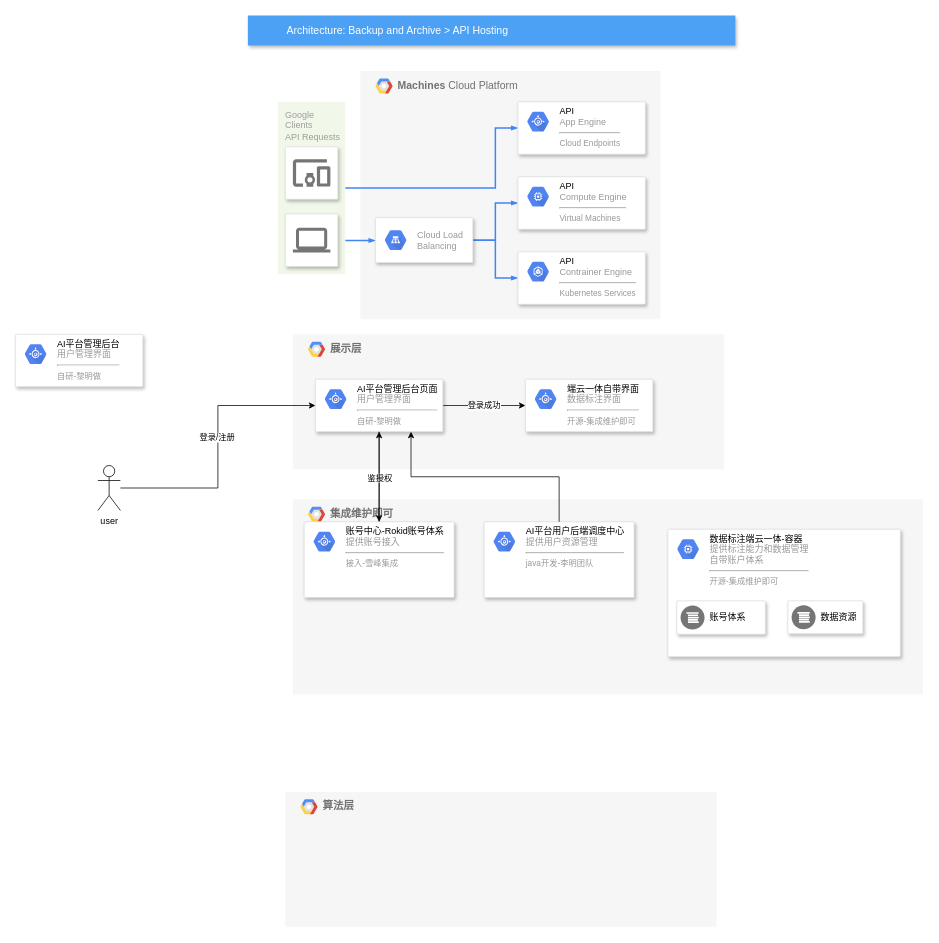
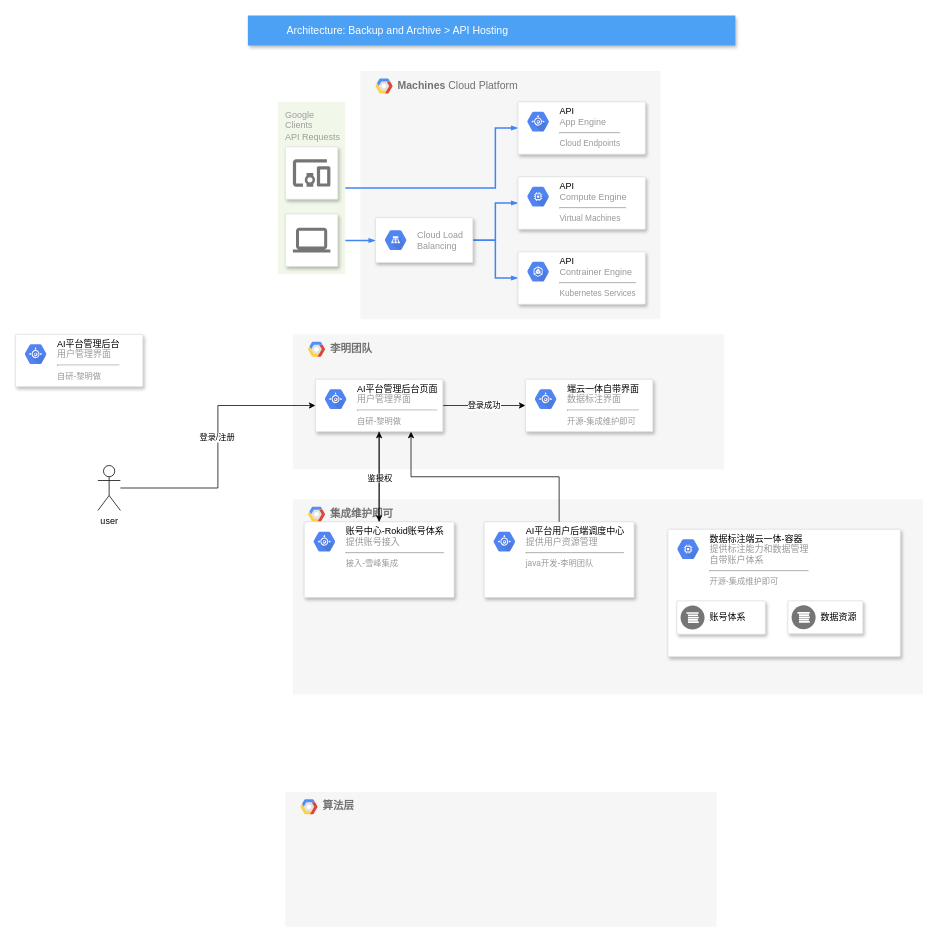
node "展示层": label "展示层" -> "李明团队"
